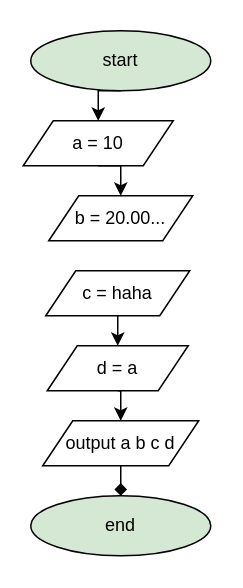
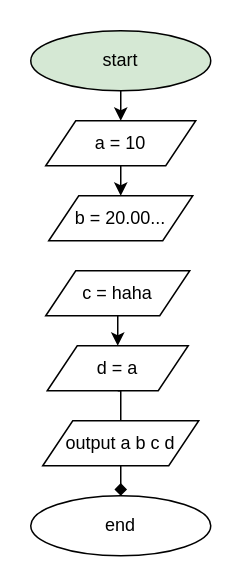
node "a = 10": moved (98, 143) -> (121, 143)
edge "d = a" -> "output a b c d": arrowhead classic -> none
node "end": fillcolor #d5e8d4 -> #ffffff
